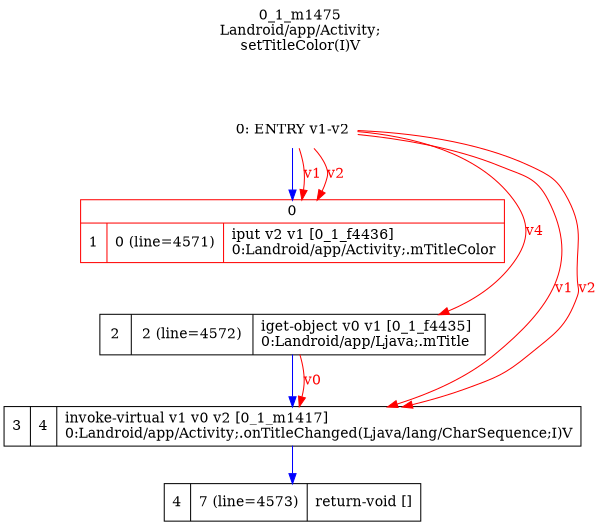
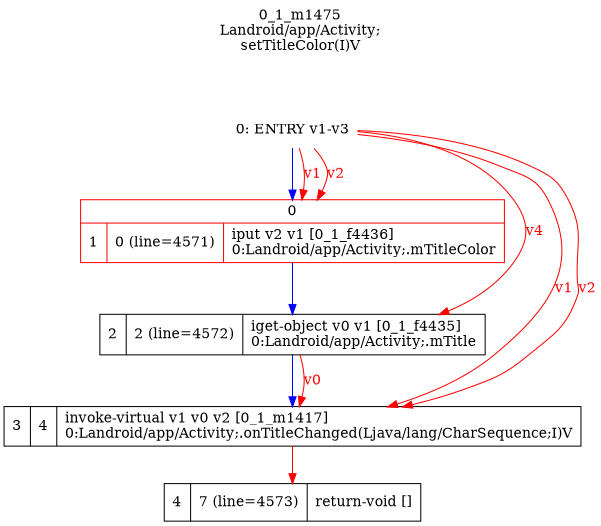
node "0: ENTRY v1-v2": label "0: ENTRY v1-v2" -> "0: ENTRY v1-v3"
edge "0" -> "2": added
node "2": text "0:Landroid/app/Ljava;.mTitle" -> "0:Landroid/app/Activity;.mTitle"
edge "3" -> "4": color blue -> red
